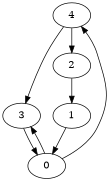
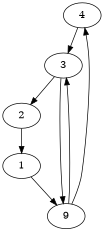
edge "4" -> "2": now "3" -> "2"
node "0": label "0" -> "9"
